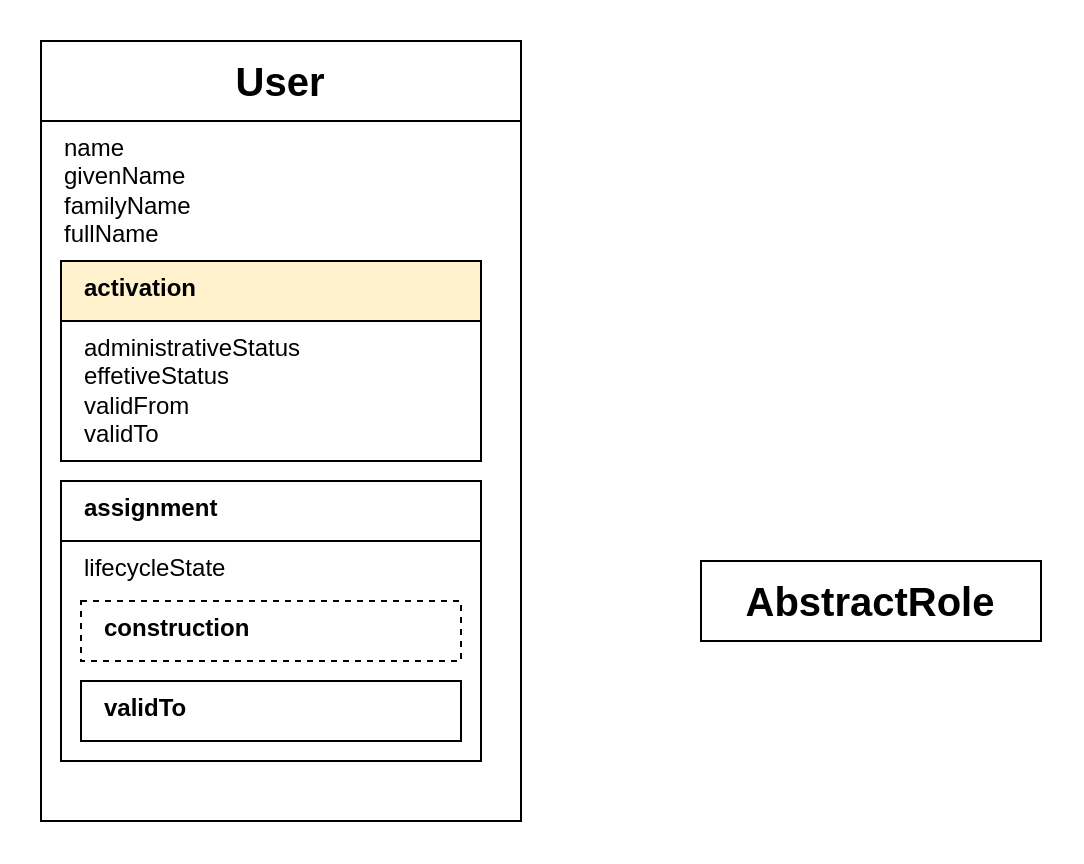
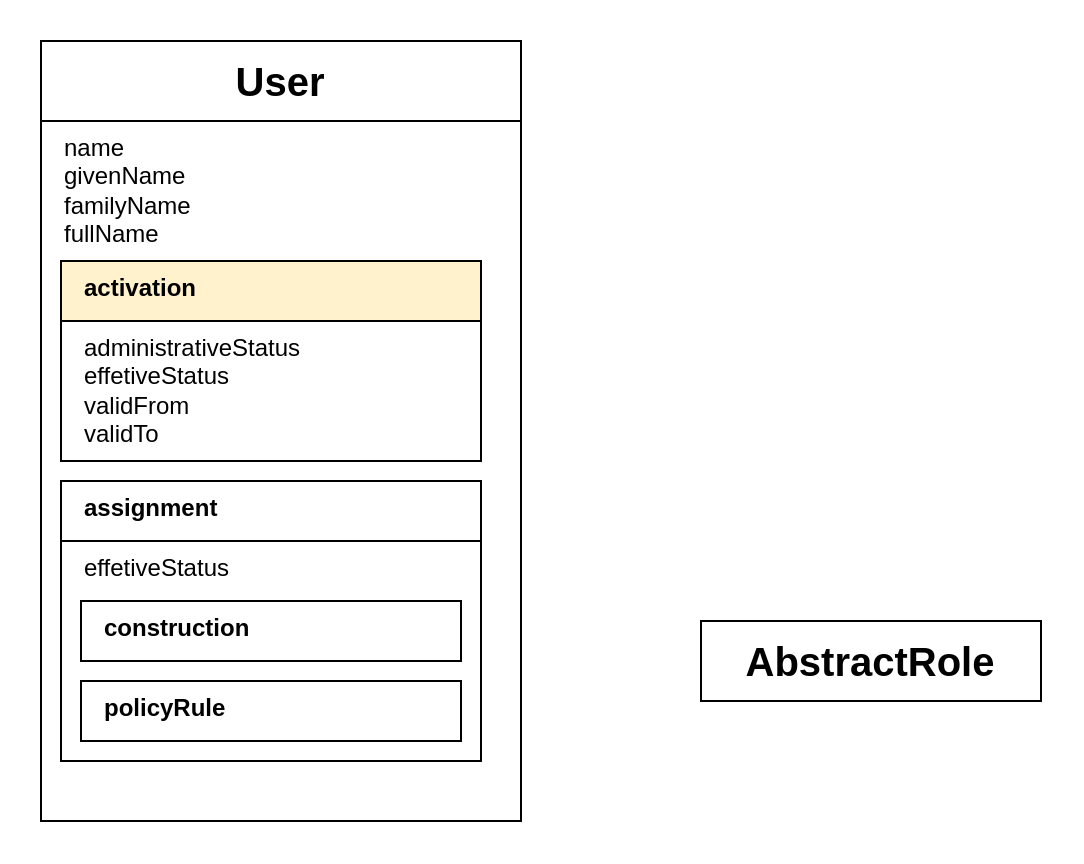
node "lifecycleState": label "lifecycleState" -> "effetiveStatus"
node "AbstractRole": moved (871, 601) -> (871, 661)
node "construction": style dashed -> solid
node "validTo": label "validTo" -> "policyRule"
